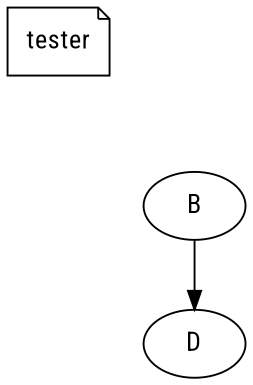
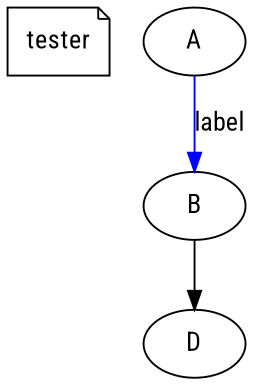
node "A": added
